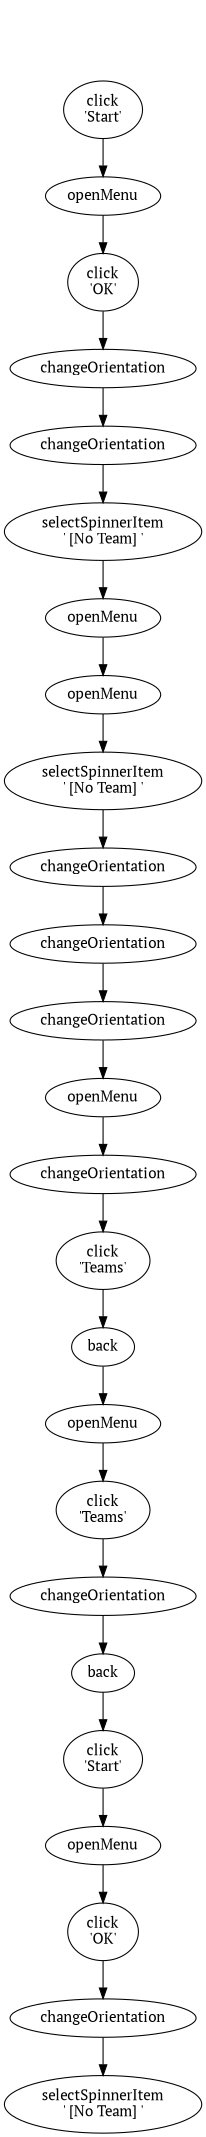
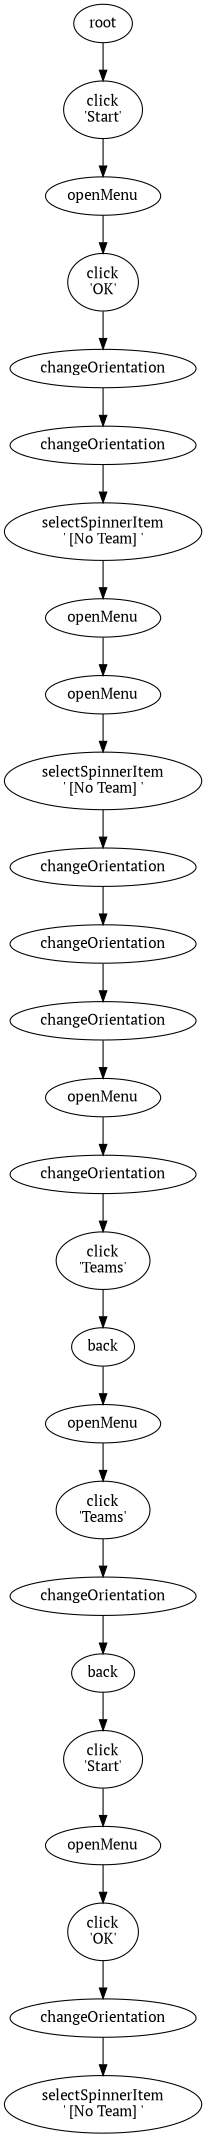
node "root": added
